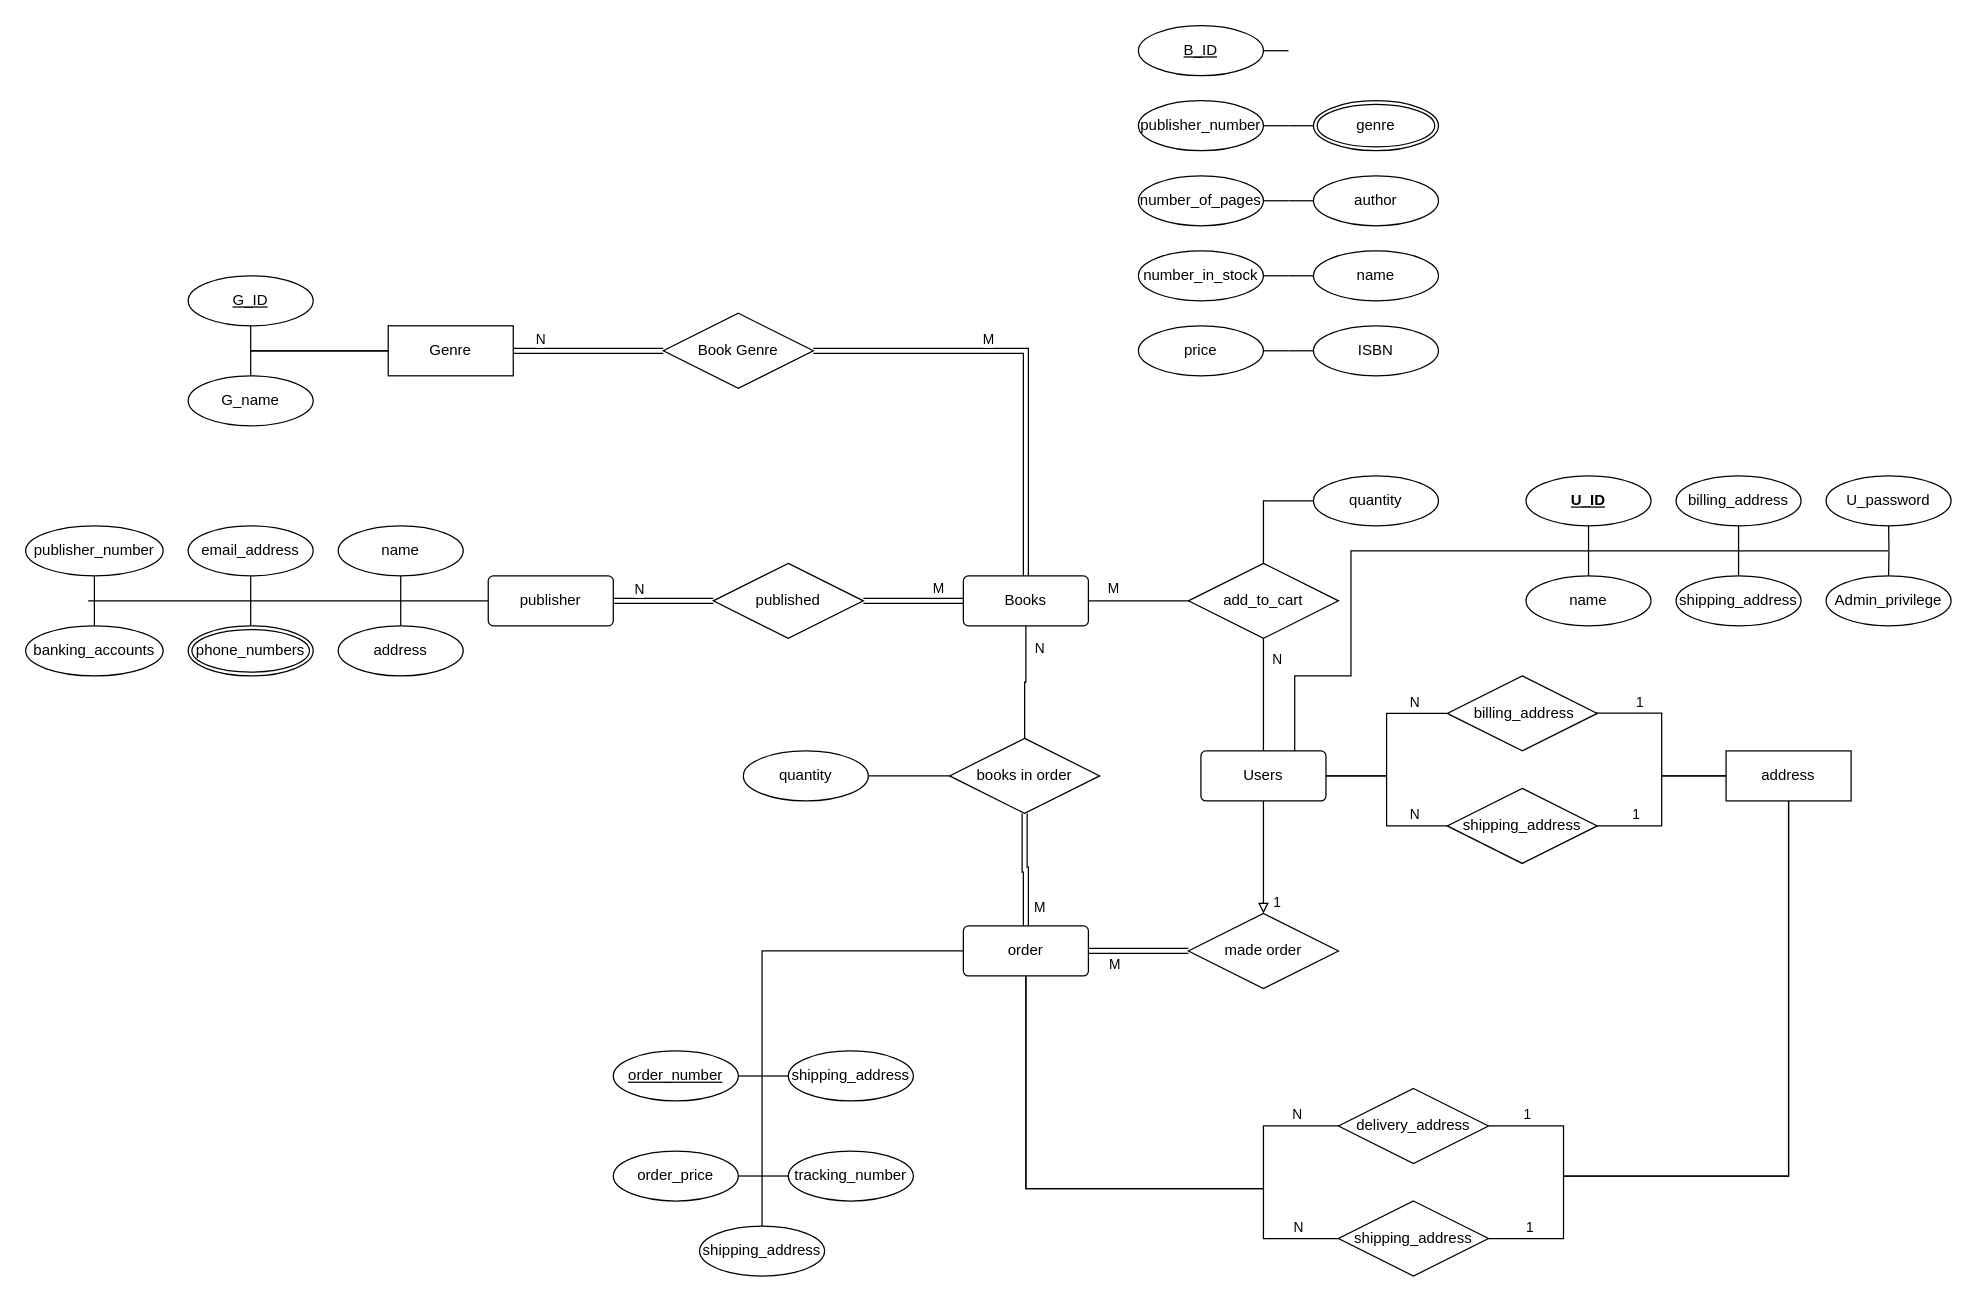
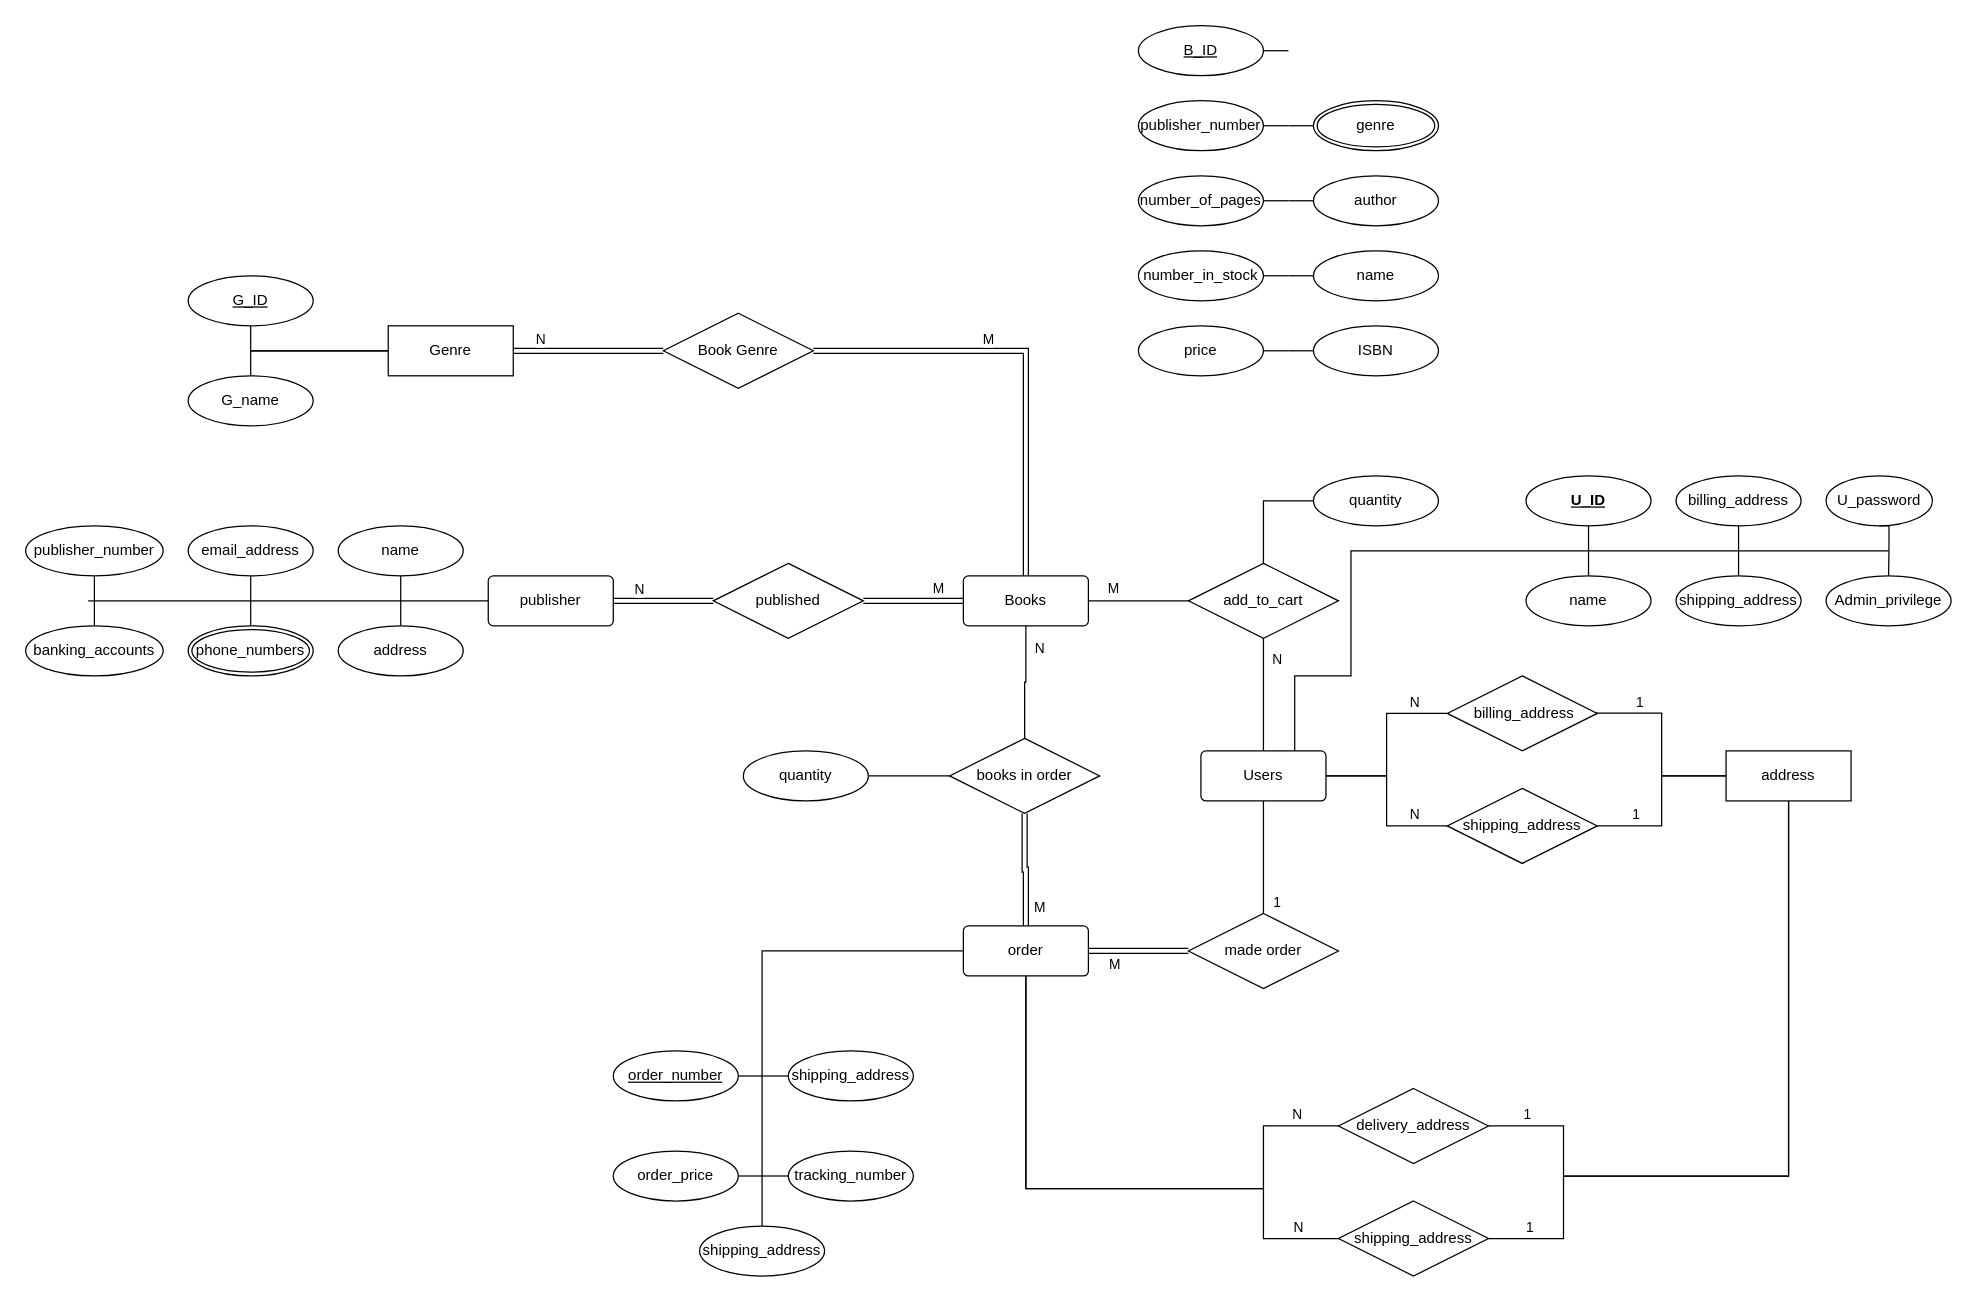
node "U_password": size 125x50 -> 106x50
edge "Users" -> "made order": arrowhead block -> none
